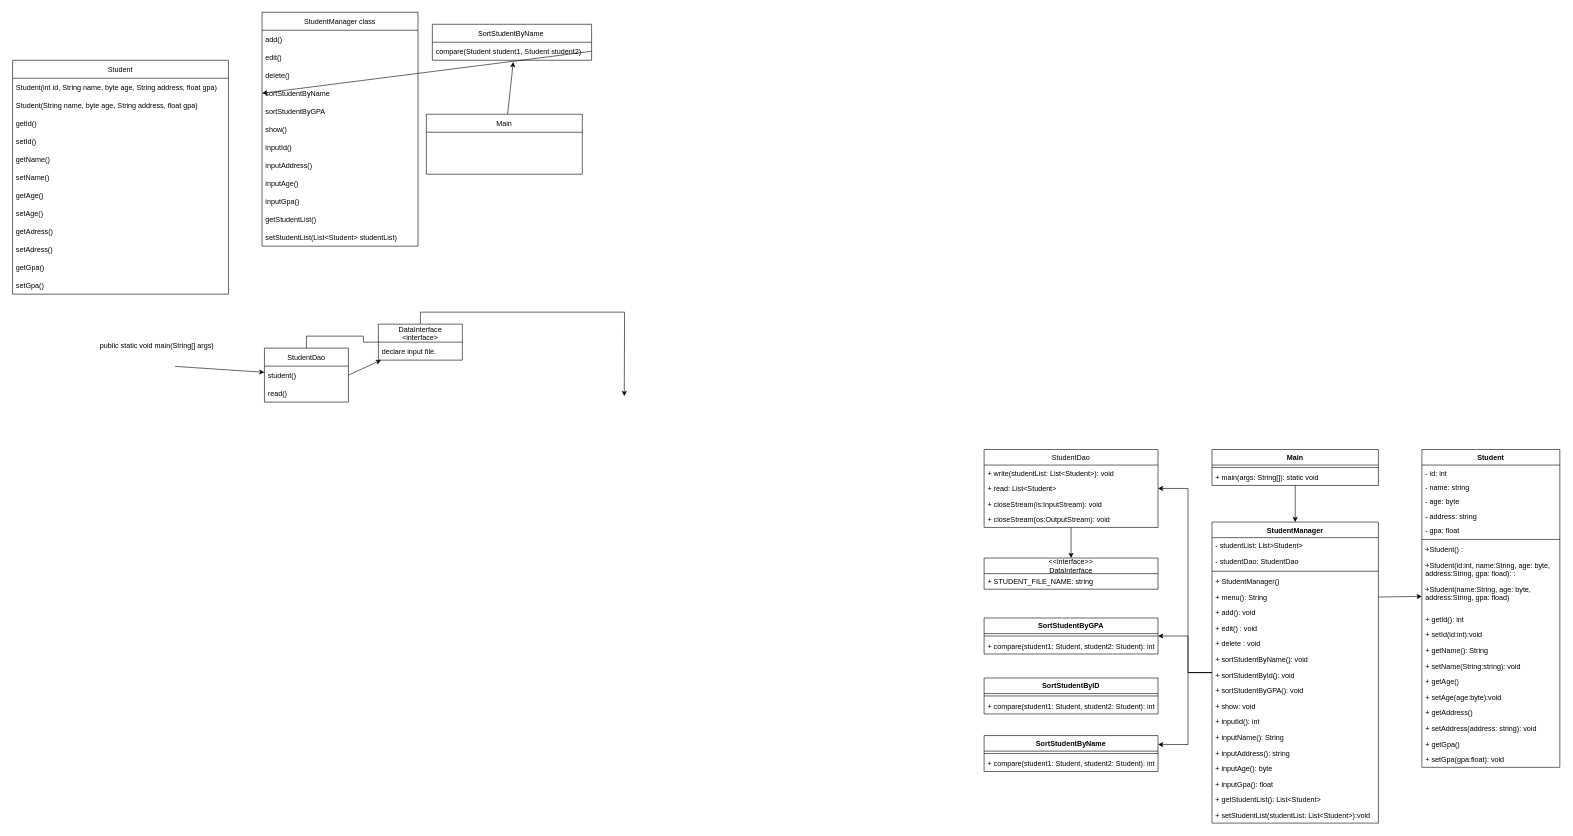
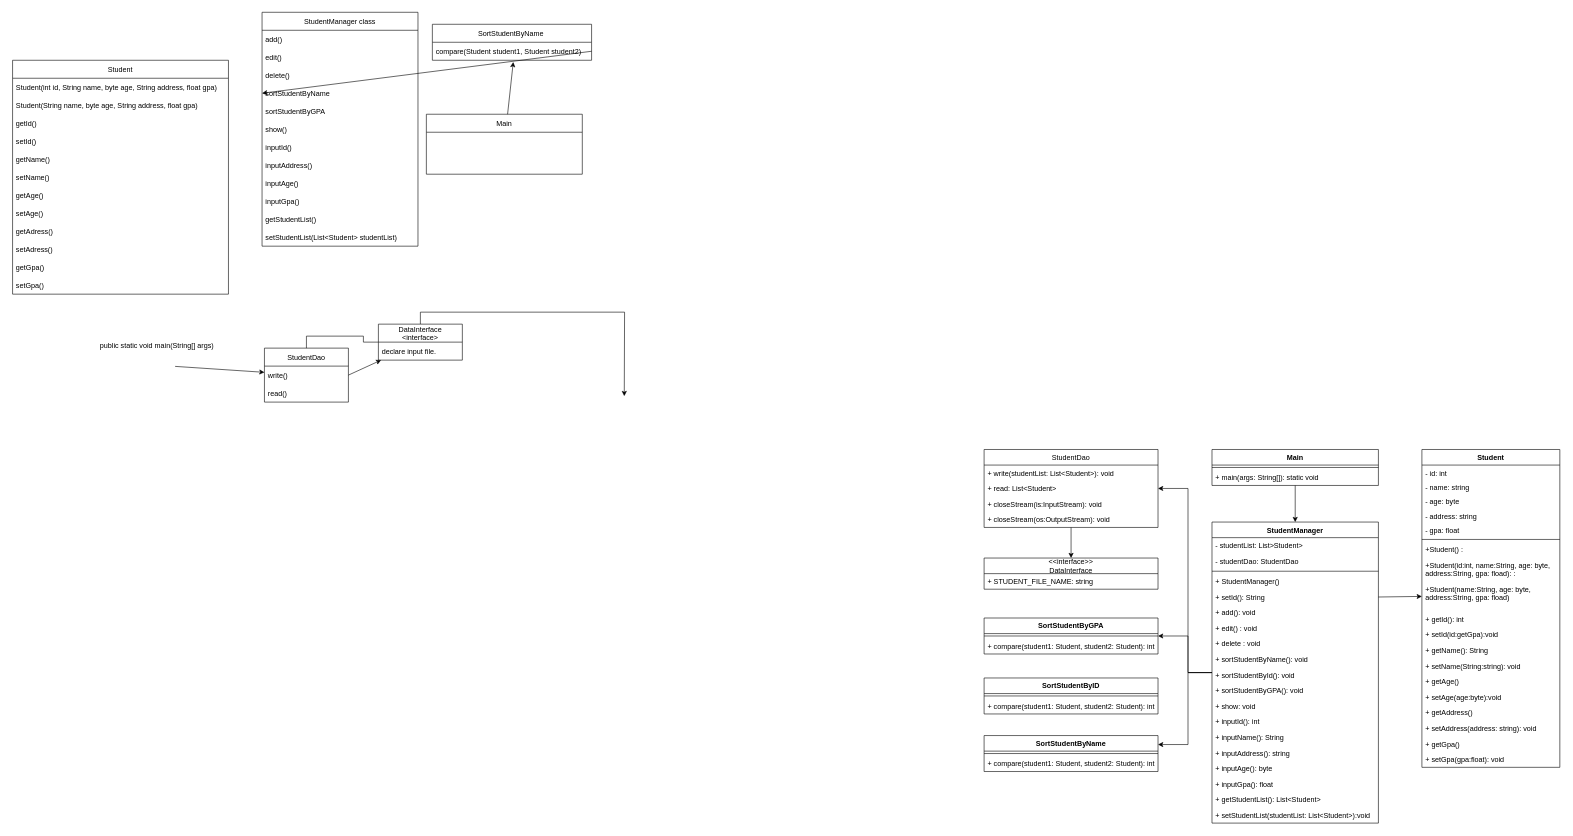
node "student()": label "student()" -> "write()"
node "+ menu(): String": label "+ menu(): String" -> "+ setId(): String"
node "+ setId(id:int):void": label "+ setId(id:int):void" -> "+ setId(id:getGpa):void"
